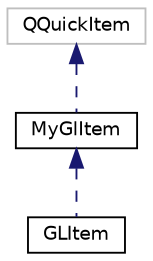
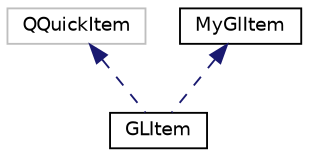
edge "MyGlItem" -> "QQuickItem": now "GLItem" -> "QQuickItem"
